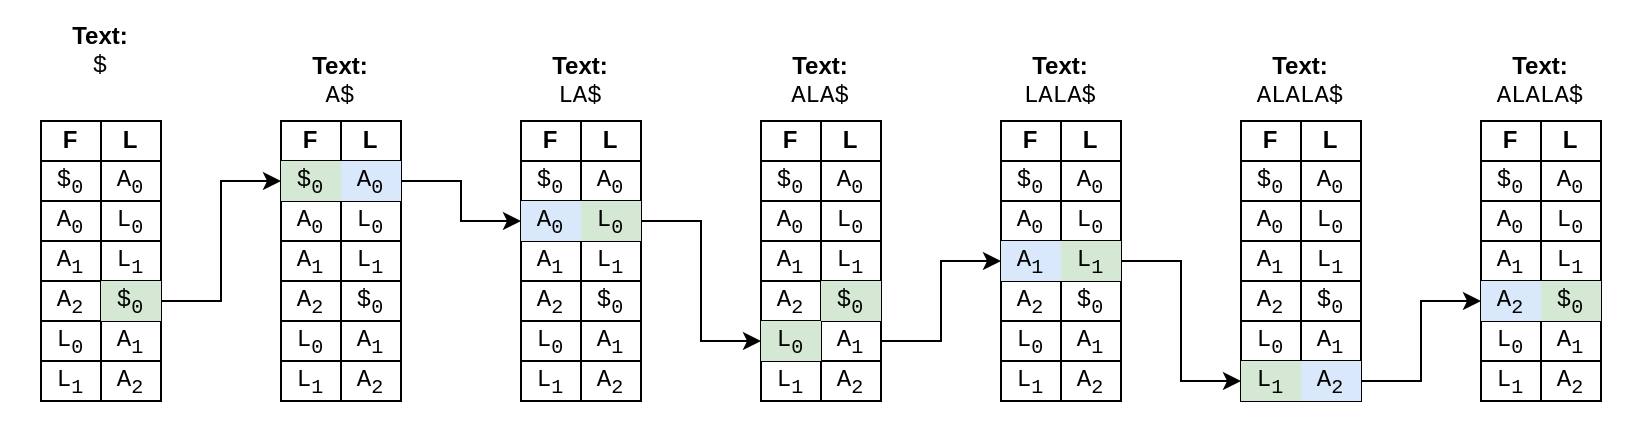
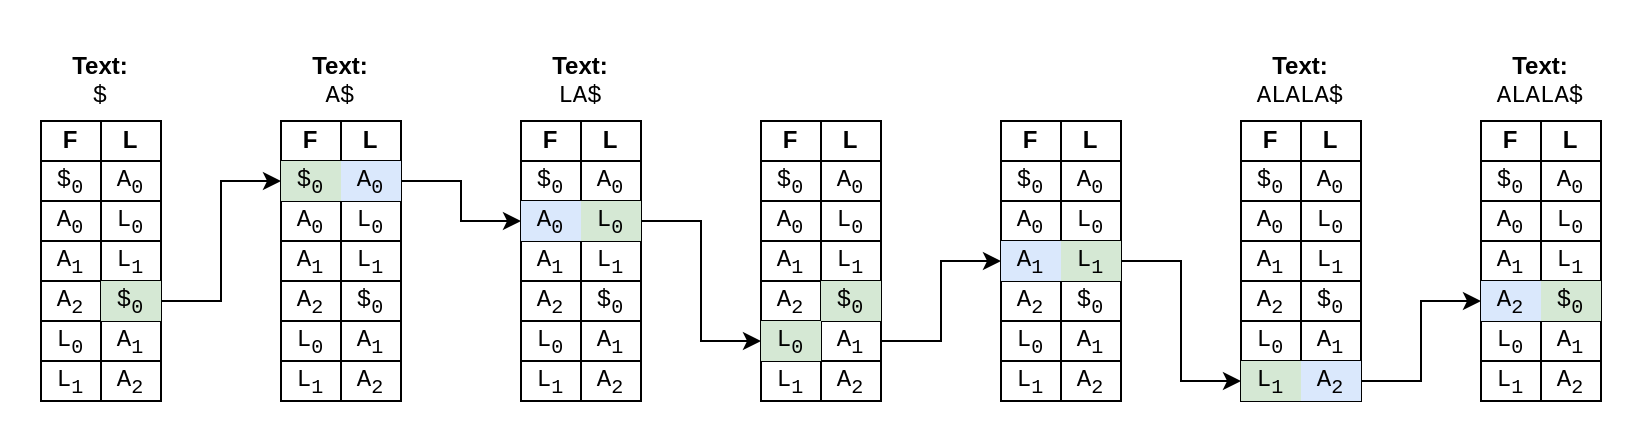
node "Text: $": moved (101, 51) -> (101, 81)
node "Text: ALA$": removed
node "Text: LALA$": removed
